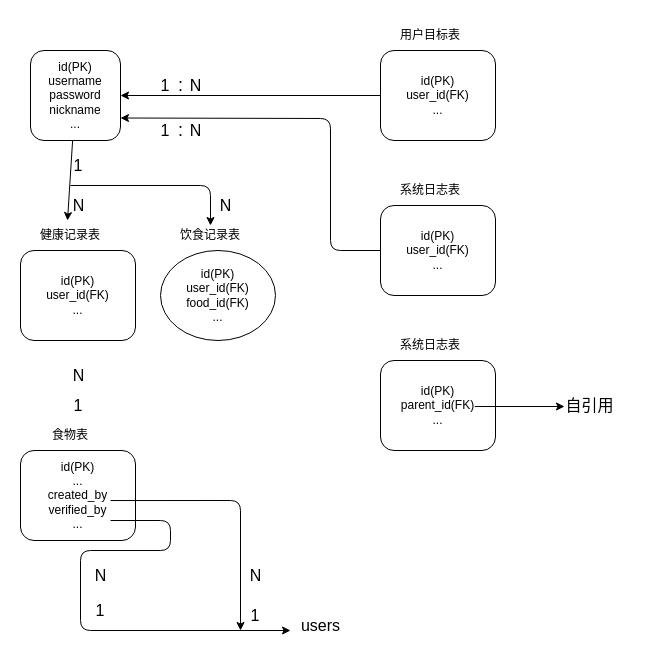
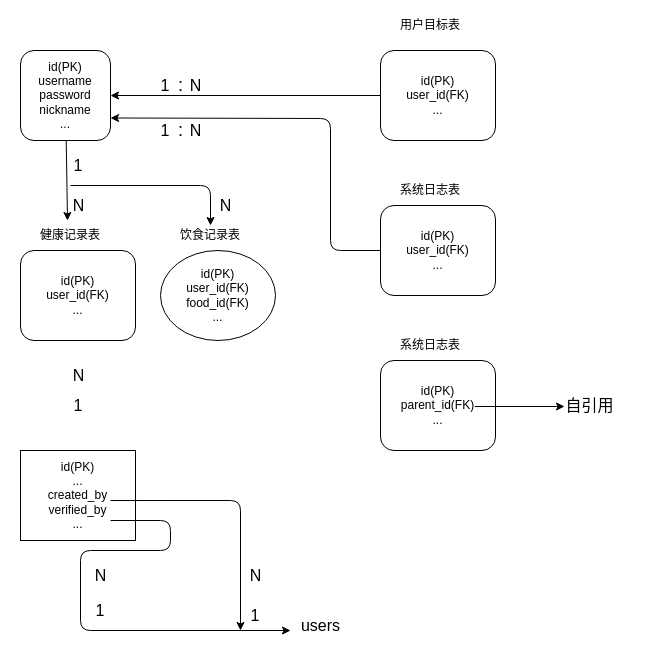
node "用户目标表": moved (431, 36) -> (431, 26)
node "id(PK) username password nickname ...": moved (76, 96) -> (66, 96)
node "食物表": removed
node "id(PK)... created_by verified_by ...": shape rounded rectangle -> rectangle
